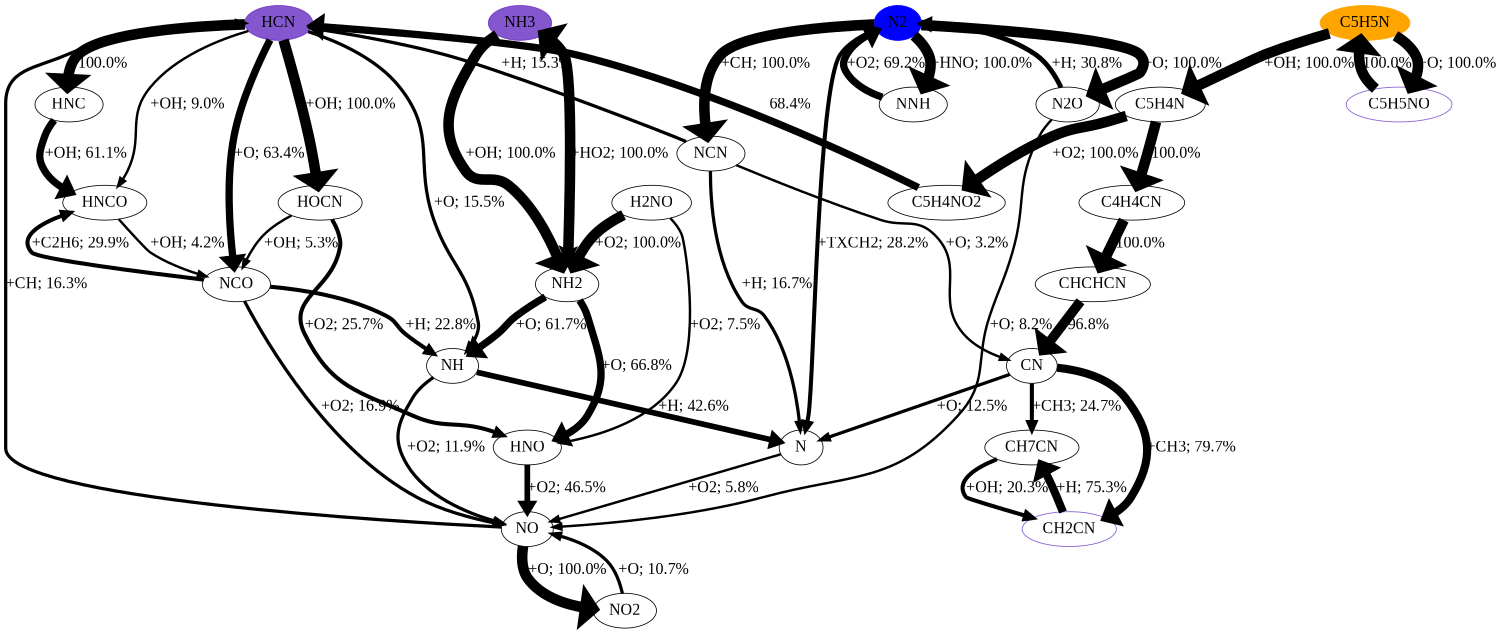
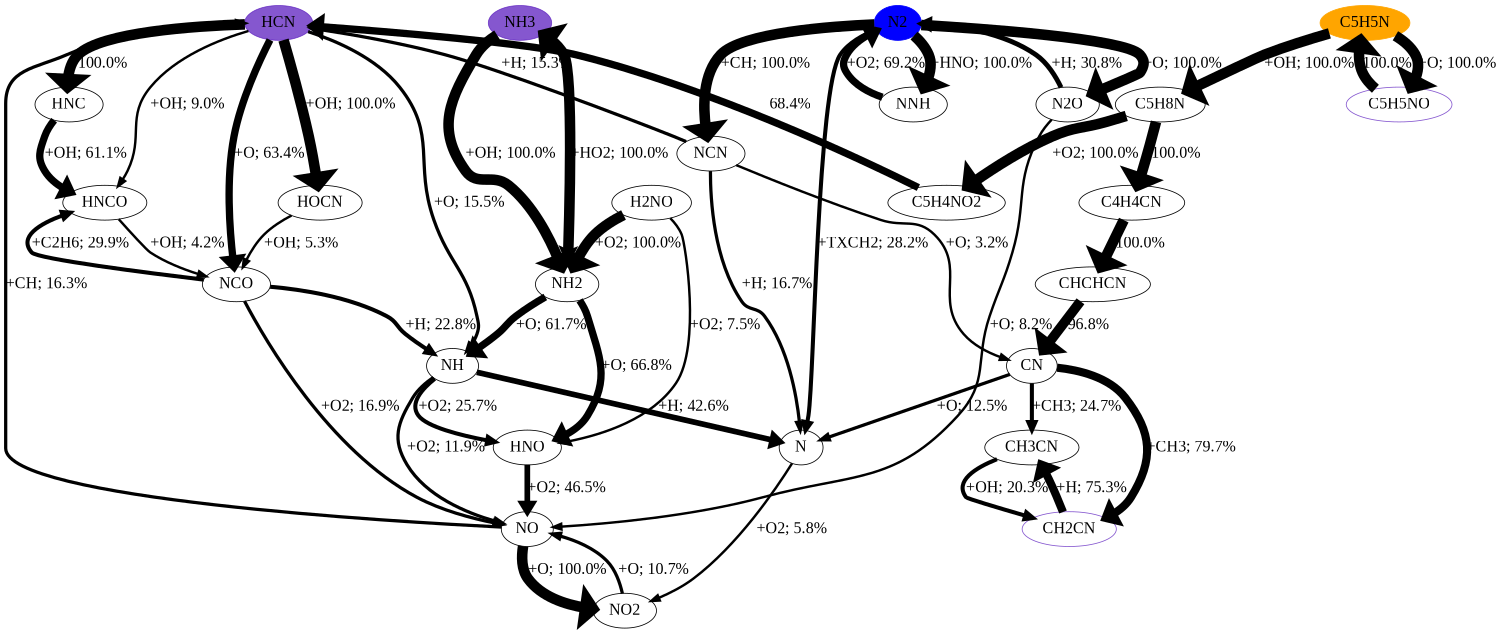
node "C5H4N": label "C5H4N" -> "C5H8N"
edge "HOCN" -> "HNO": now "NH" -> "HNO"
node "CH7CN": label "CH7CN" -> "CH3CN"
edge "N" -> "NO": now "N" -> "NO2"
